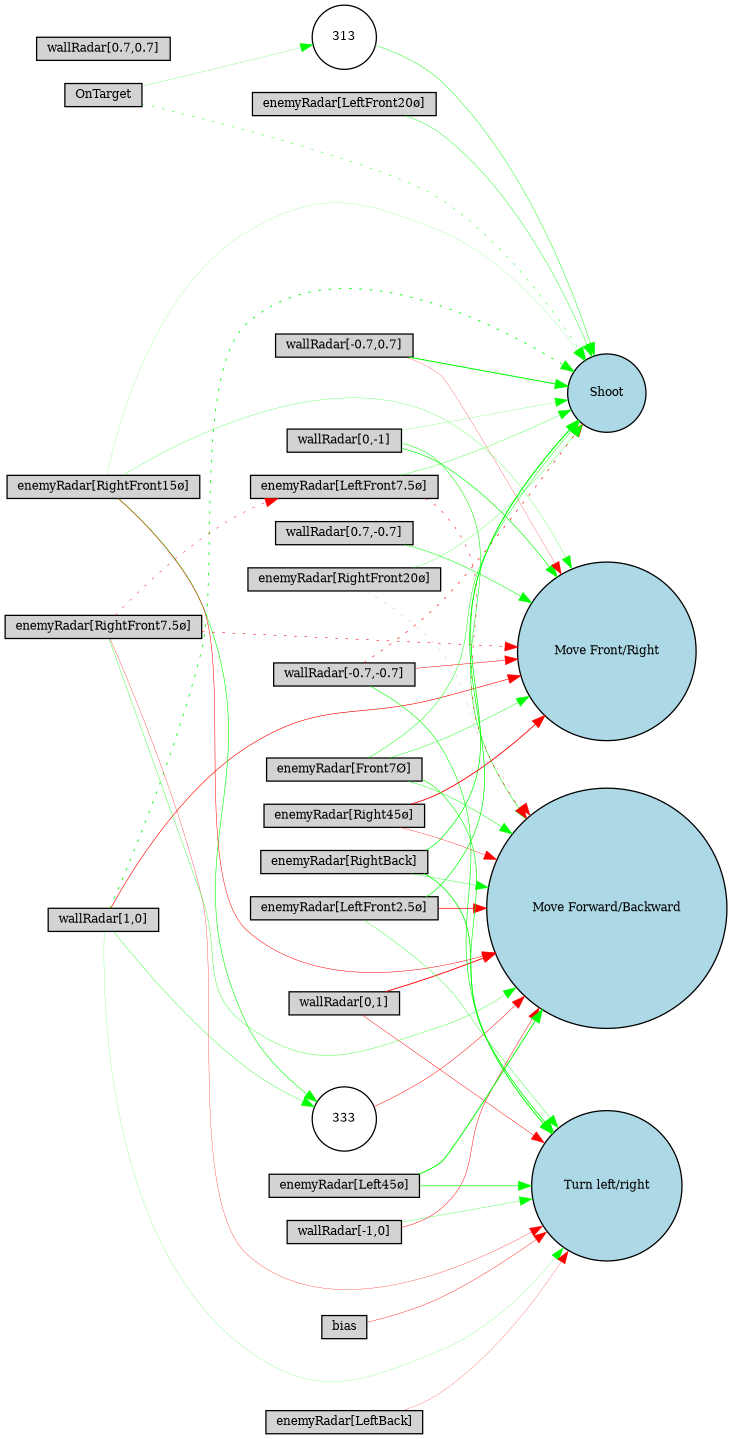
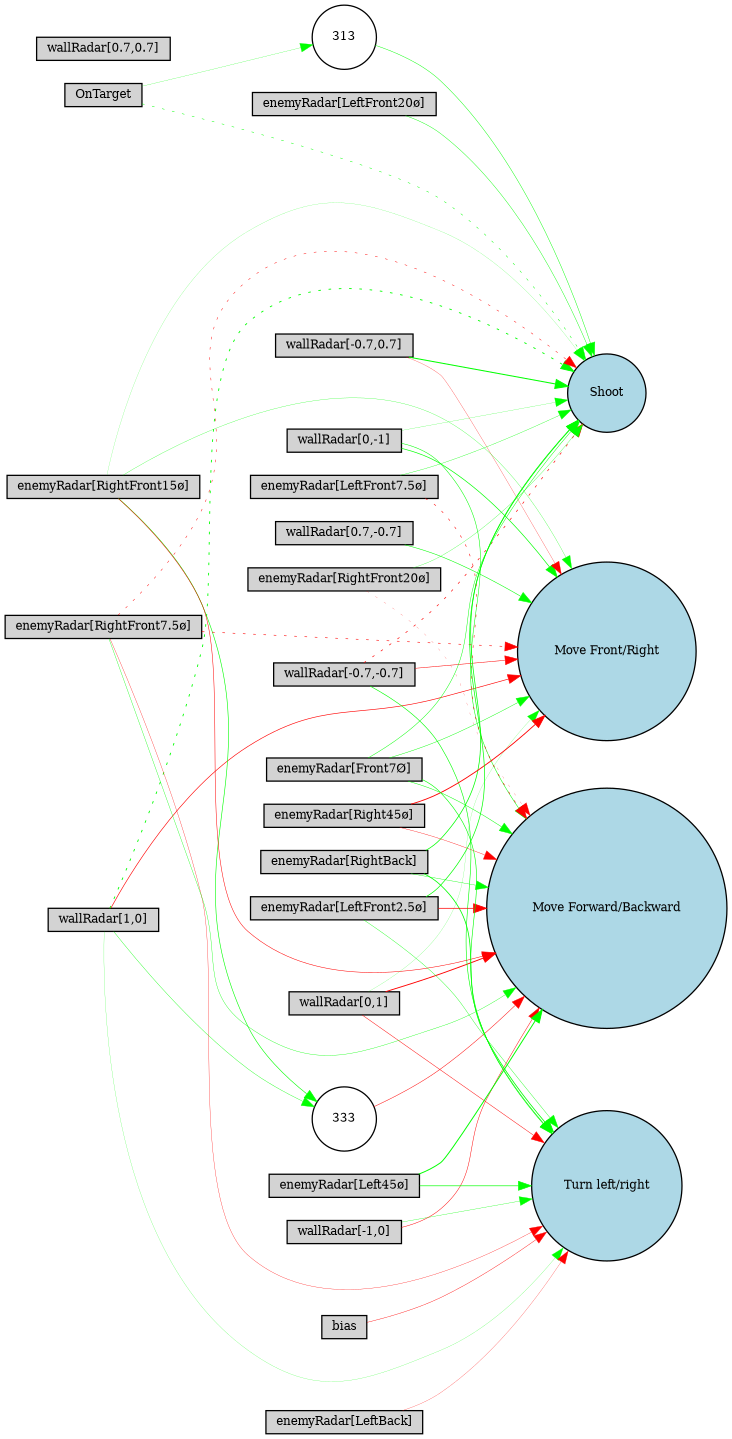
edge "enemyRadar[RightFront7.5ø]" -> "enemyRadar[LeftFront7.5ø]": now "enemyRadar[RightFront7.5ø]" -> "Shoot"
edge "wallRadar[0,1]" -> "Move Front/Right": added
